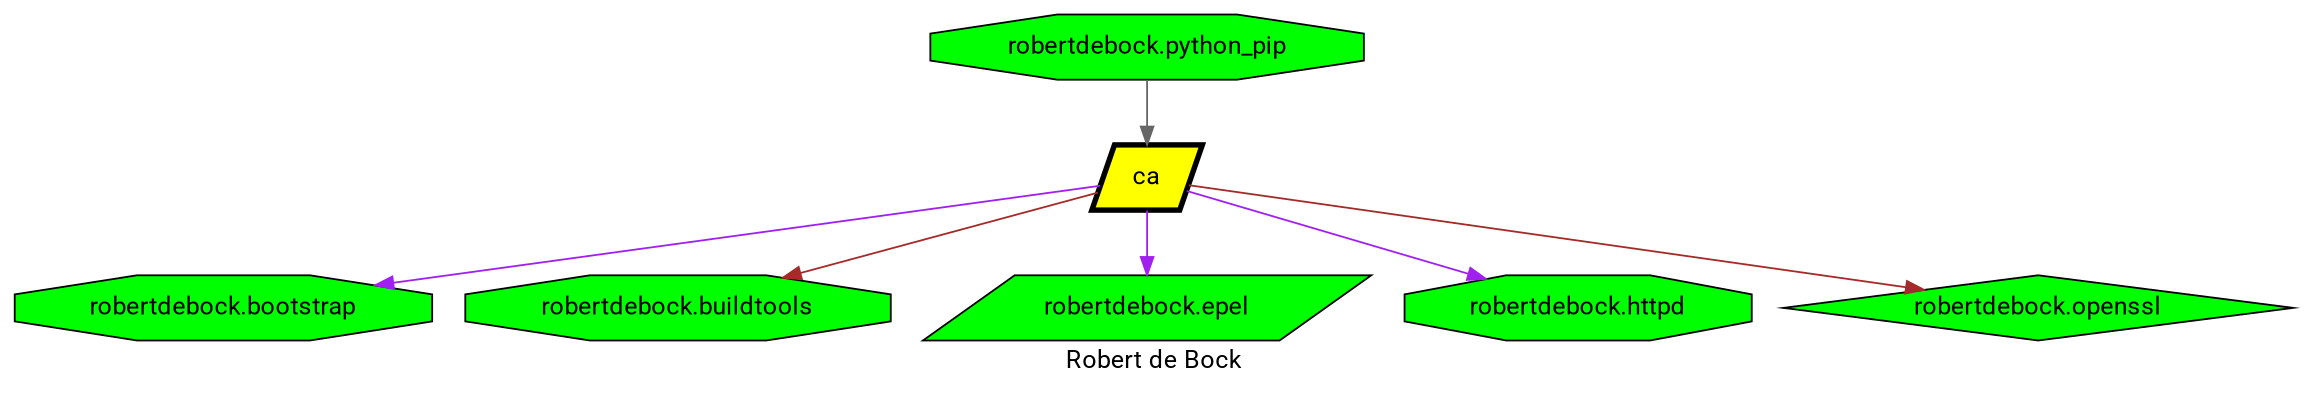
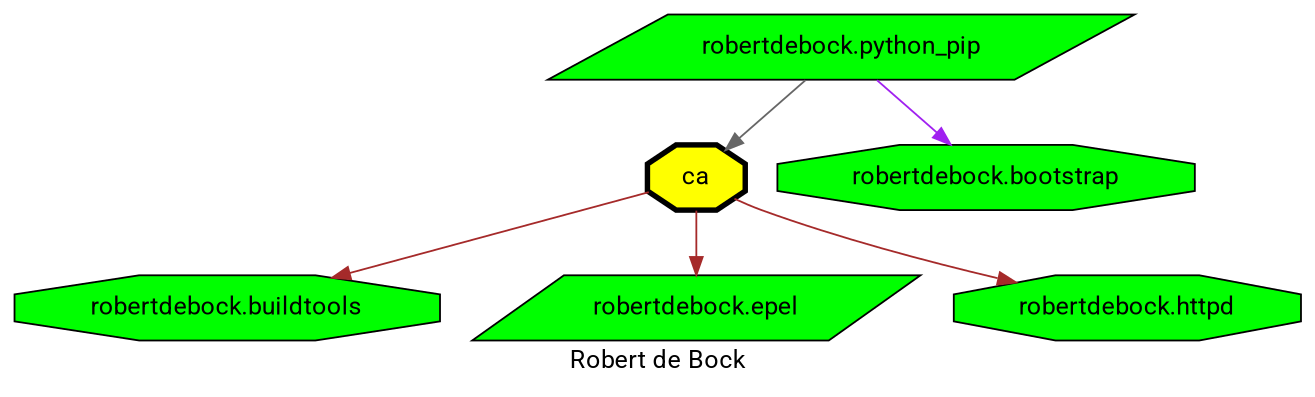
node "robertdebock.python_pip": shape octagon -> parallelogram
node "ca": shape parallelogram -> octagon
edge "ca" -> "robertdebock.httpd": color purple -> brown
edge "ca" -> "robertdebock.bootstrap": now "robertdebock.python_pip" -> "robertdebock.bootstrap"
edge "ca" -> "robertdebock.epel": color purple -> brown
node "robertdebock.openssl": removed
